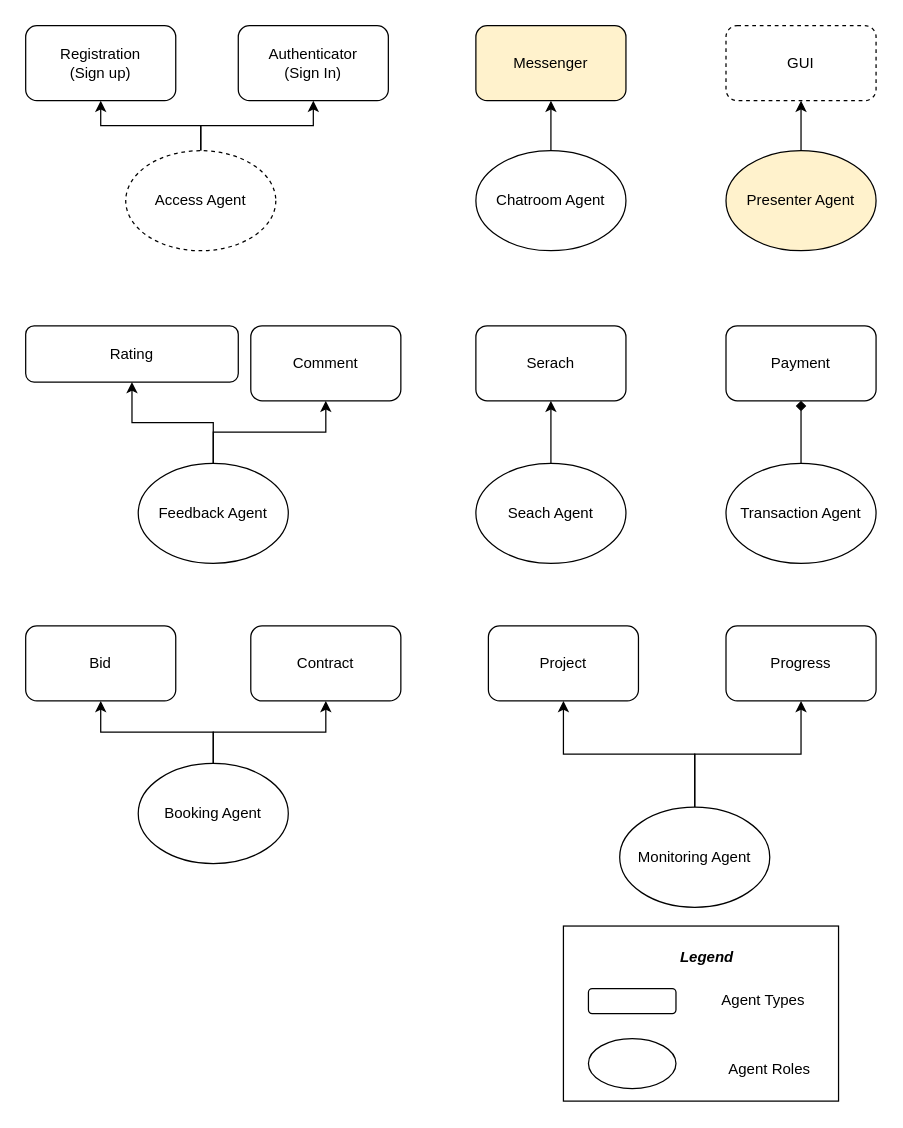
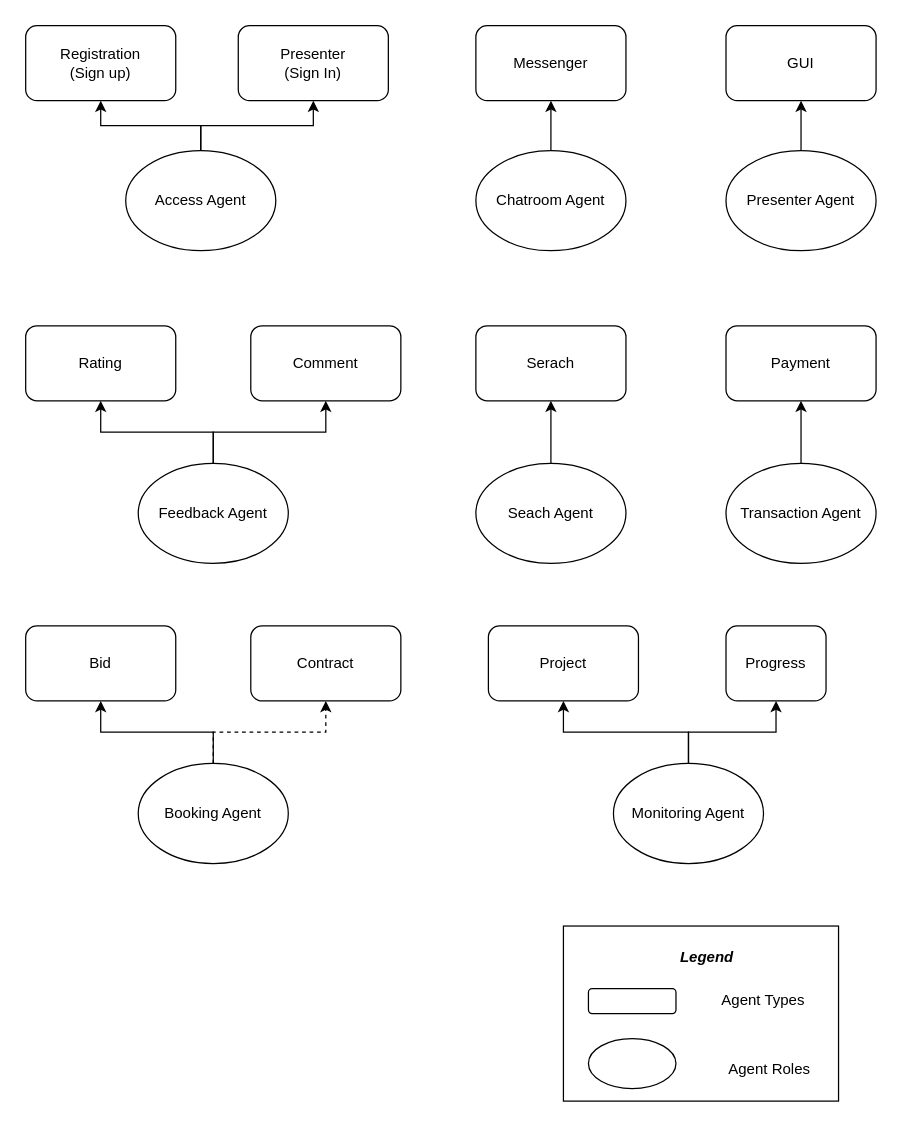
node "Authenticator (Sign In)": label "Authenticator (Sign In)" -> "Presenter (Sign In)"
node "Messenger": fillcolor #fff2cc -> #ffffff
node "GUI": style dashed -> solid
node "Access Agent": style dashed -> solid
node "Presenter Agent": fillcolor #fff2cc -> #ffffff
node "Rating": size 213x56 -> 150x75
edge "Transaction Agent" -> "Payment": arrowhead diamond -> classic
node "Progress": size 150x75 -> 100x75
edge "Booking Agent" -> "Contract": style solid -> dashed
node "Monitoring Agent": moved (694, 857) -> (688, 813)
